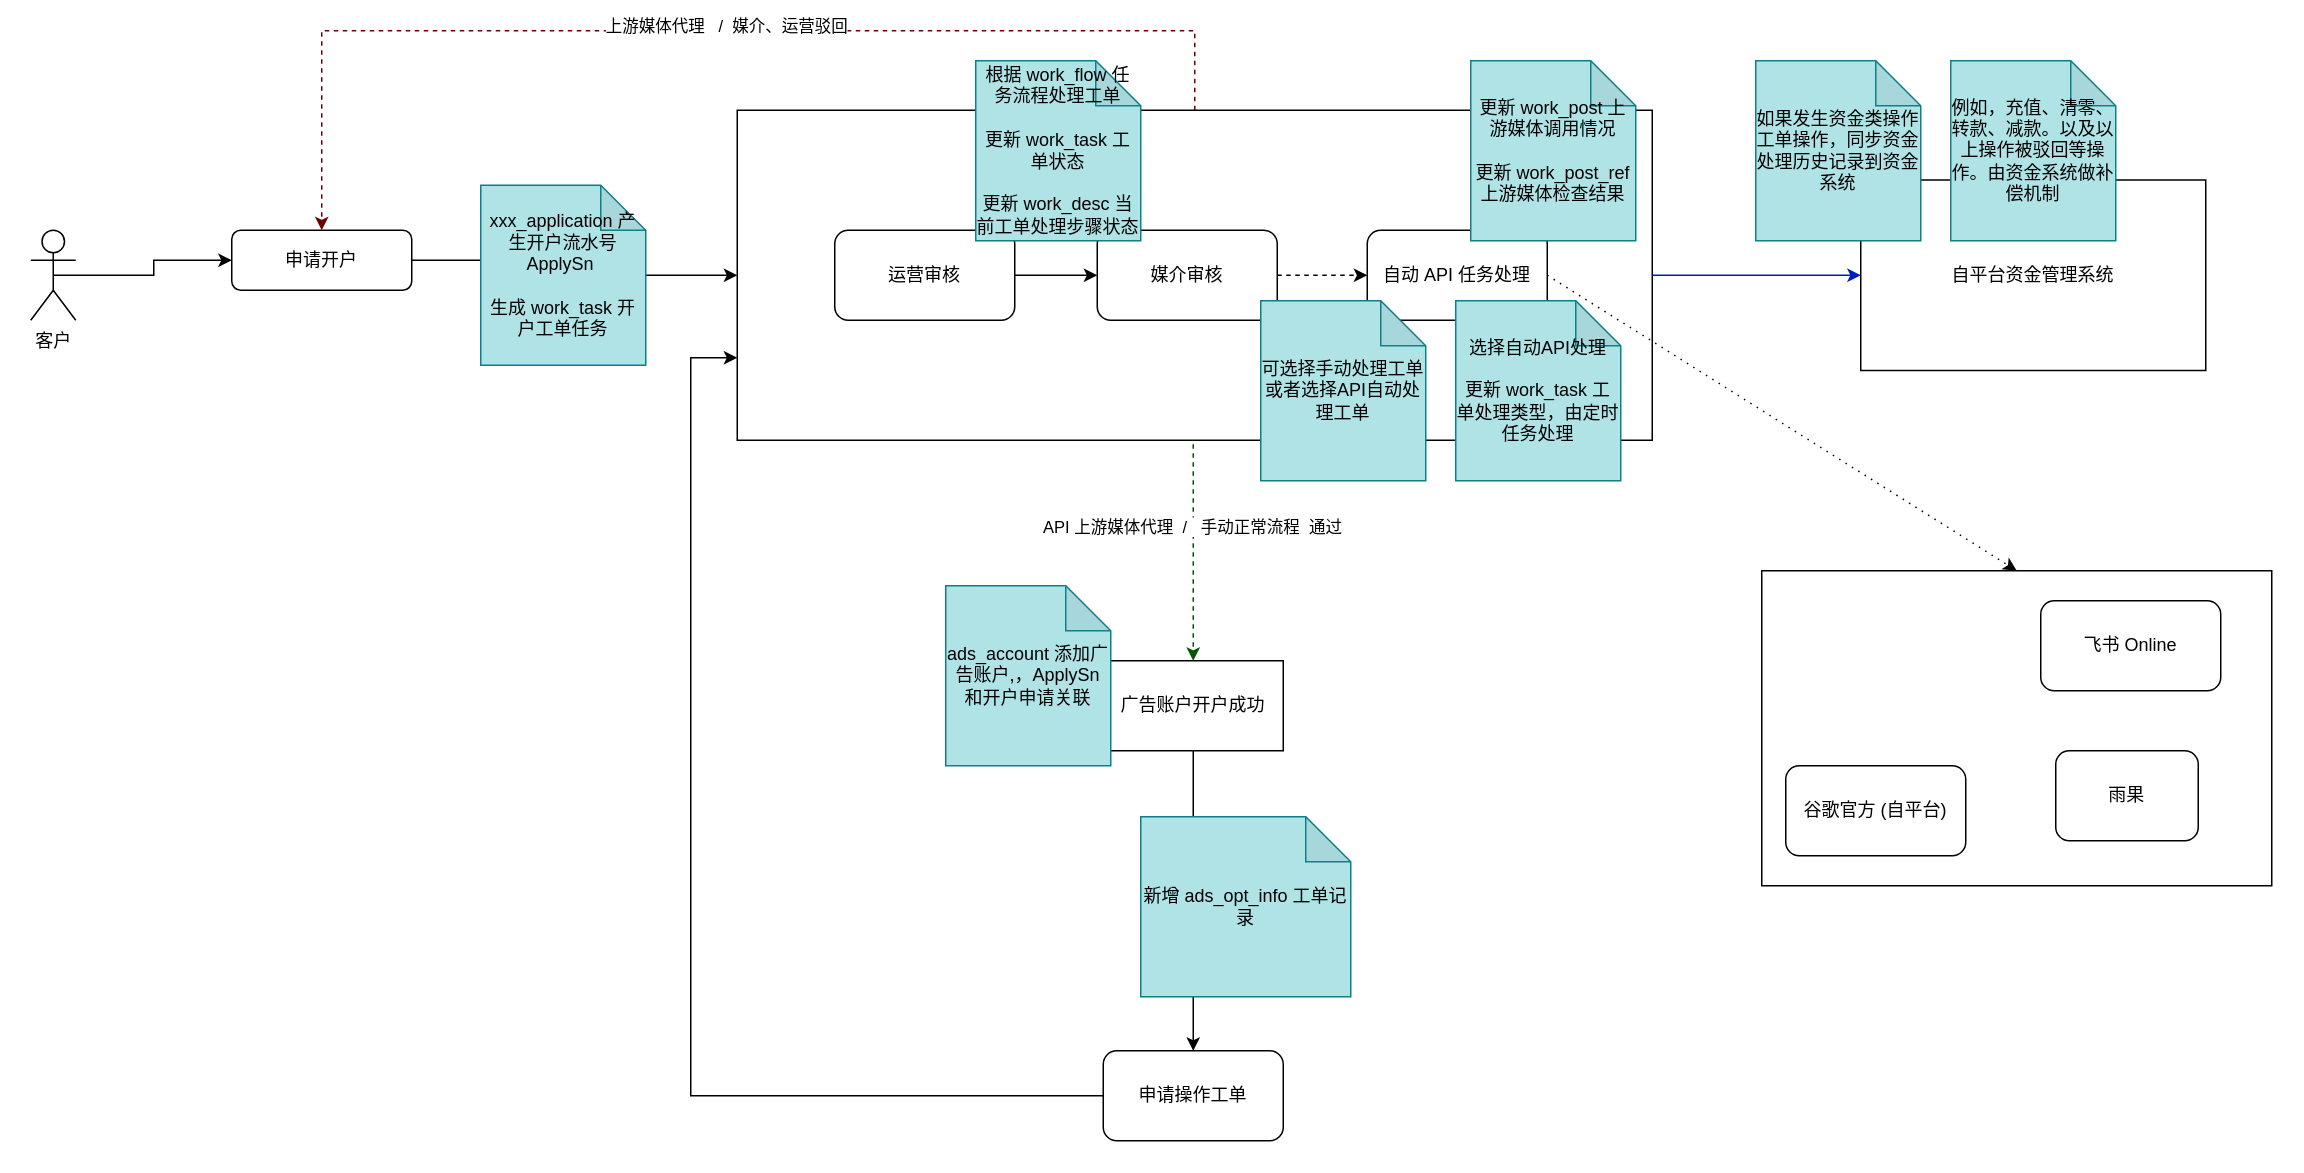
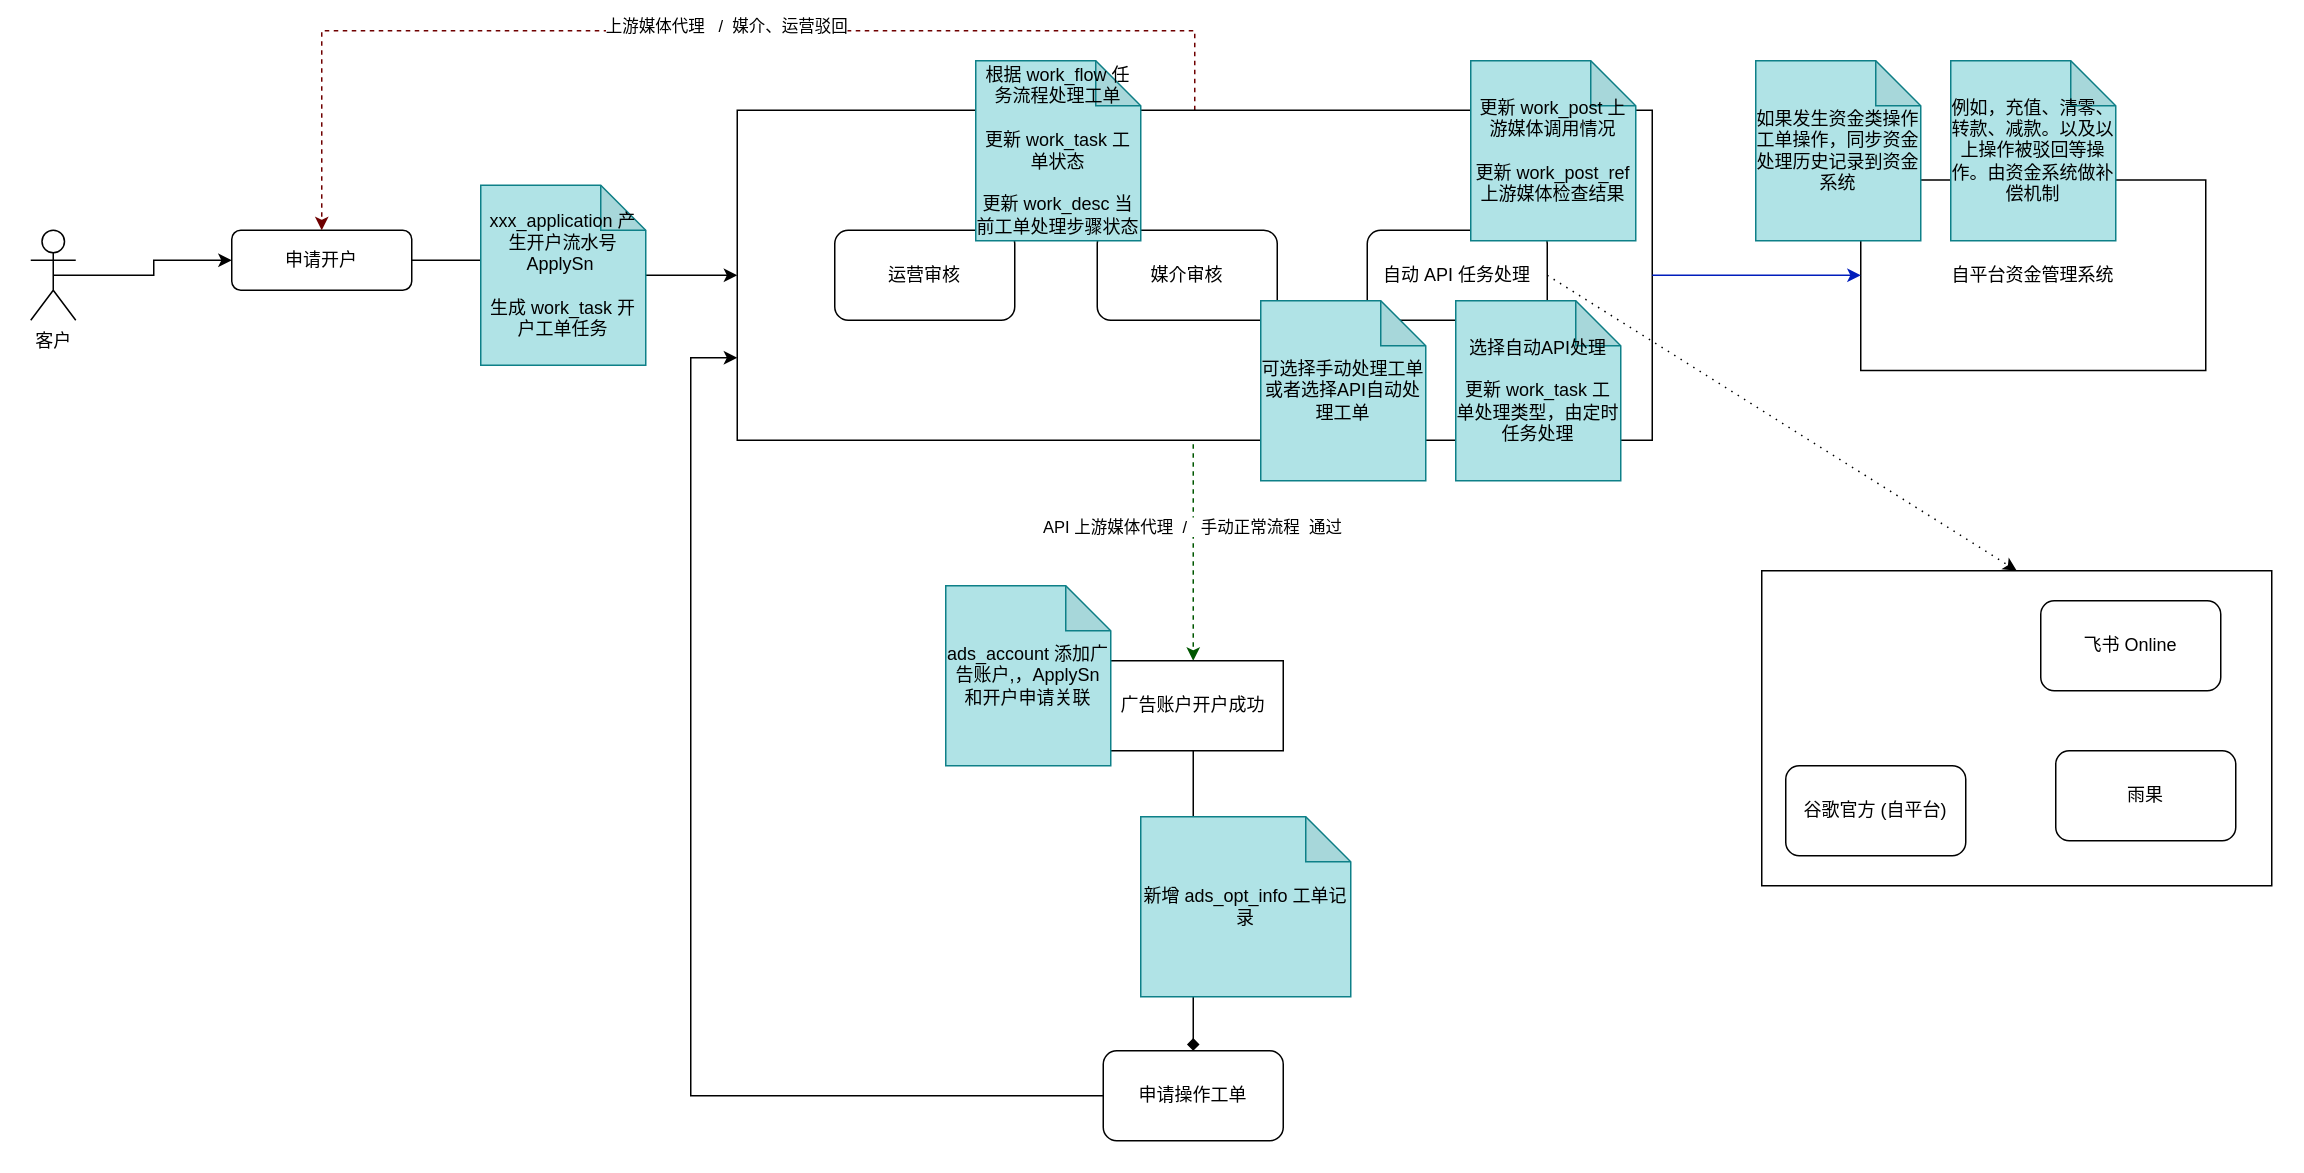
edge "运营审核" -> "媒介审核": removed
edge "媒介审核" -> "自动 API 任务处理": removed
node "雨果": size 143x90 -> 180x90
edge "广告账户开户成功" -> "申请操作工单": arrowhead classic -> diamond
